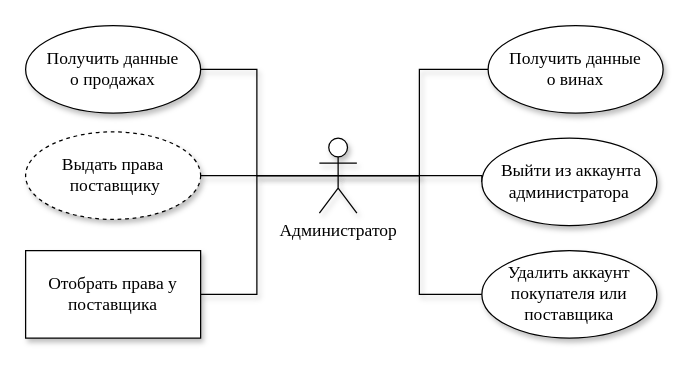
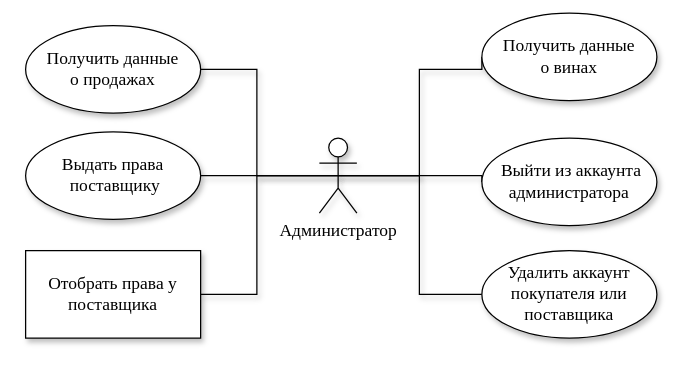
node "Получить данные о винах": moved (576, 69) -> (569, 57)
node "Выдать права поставщику": style dashed -> solid
